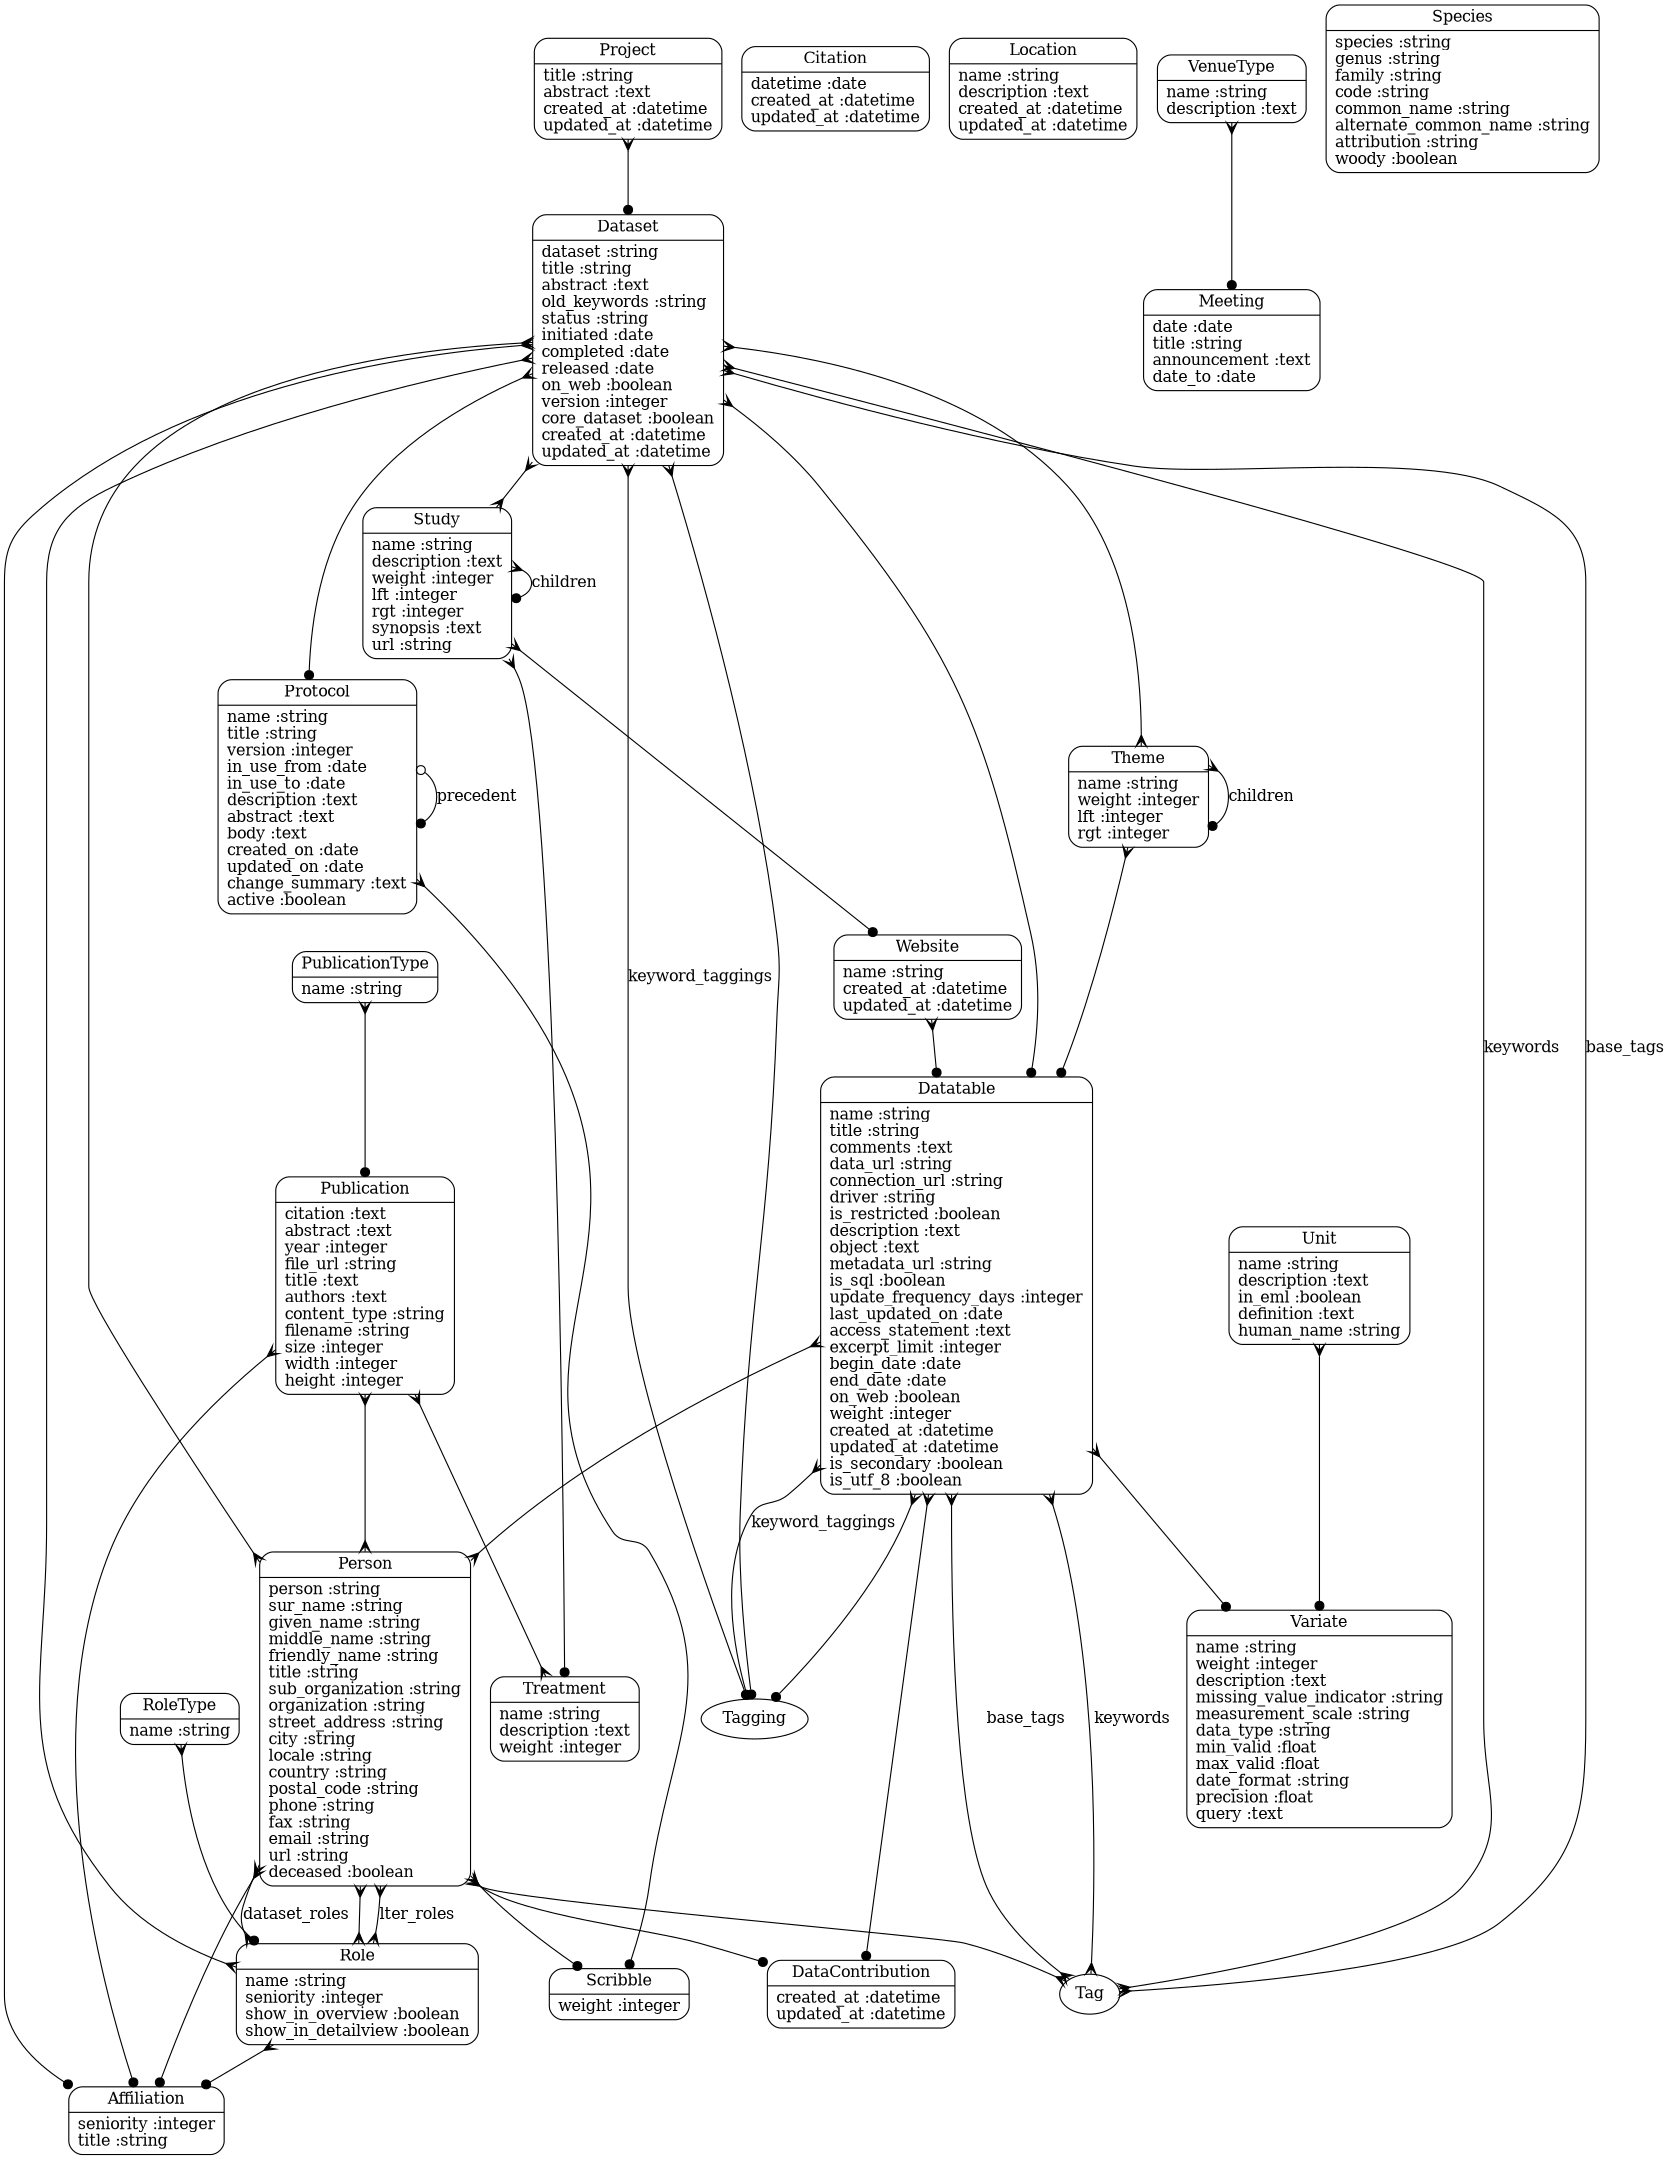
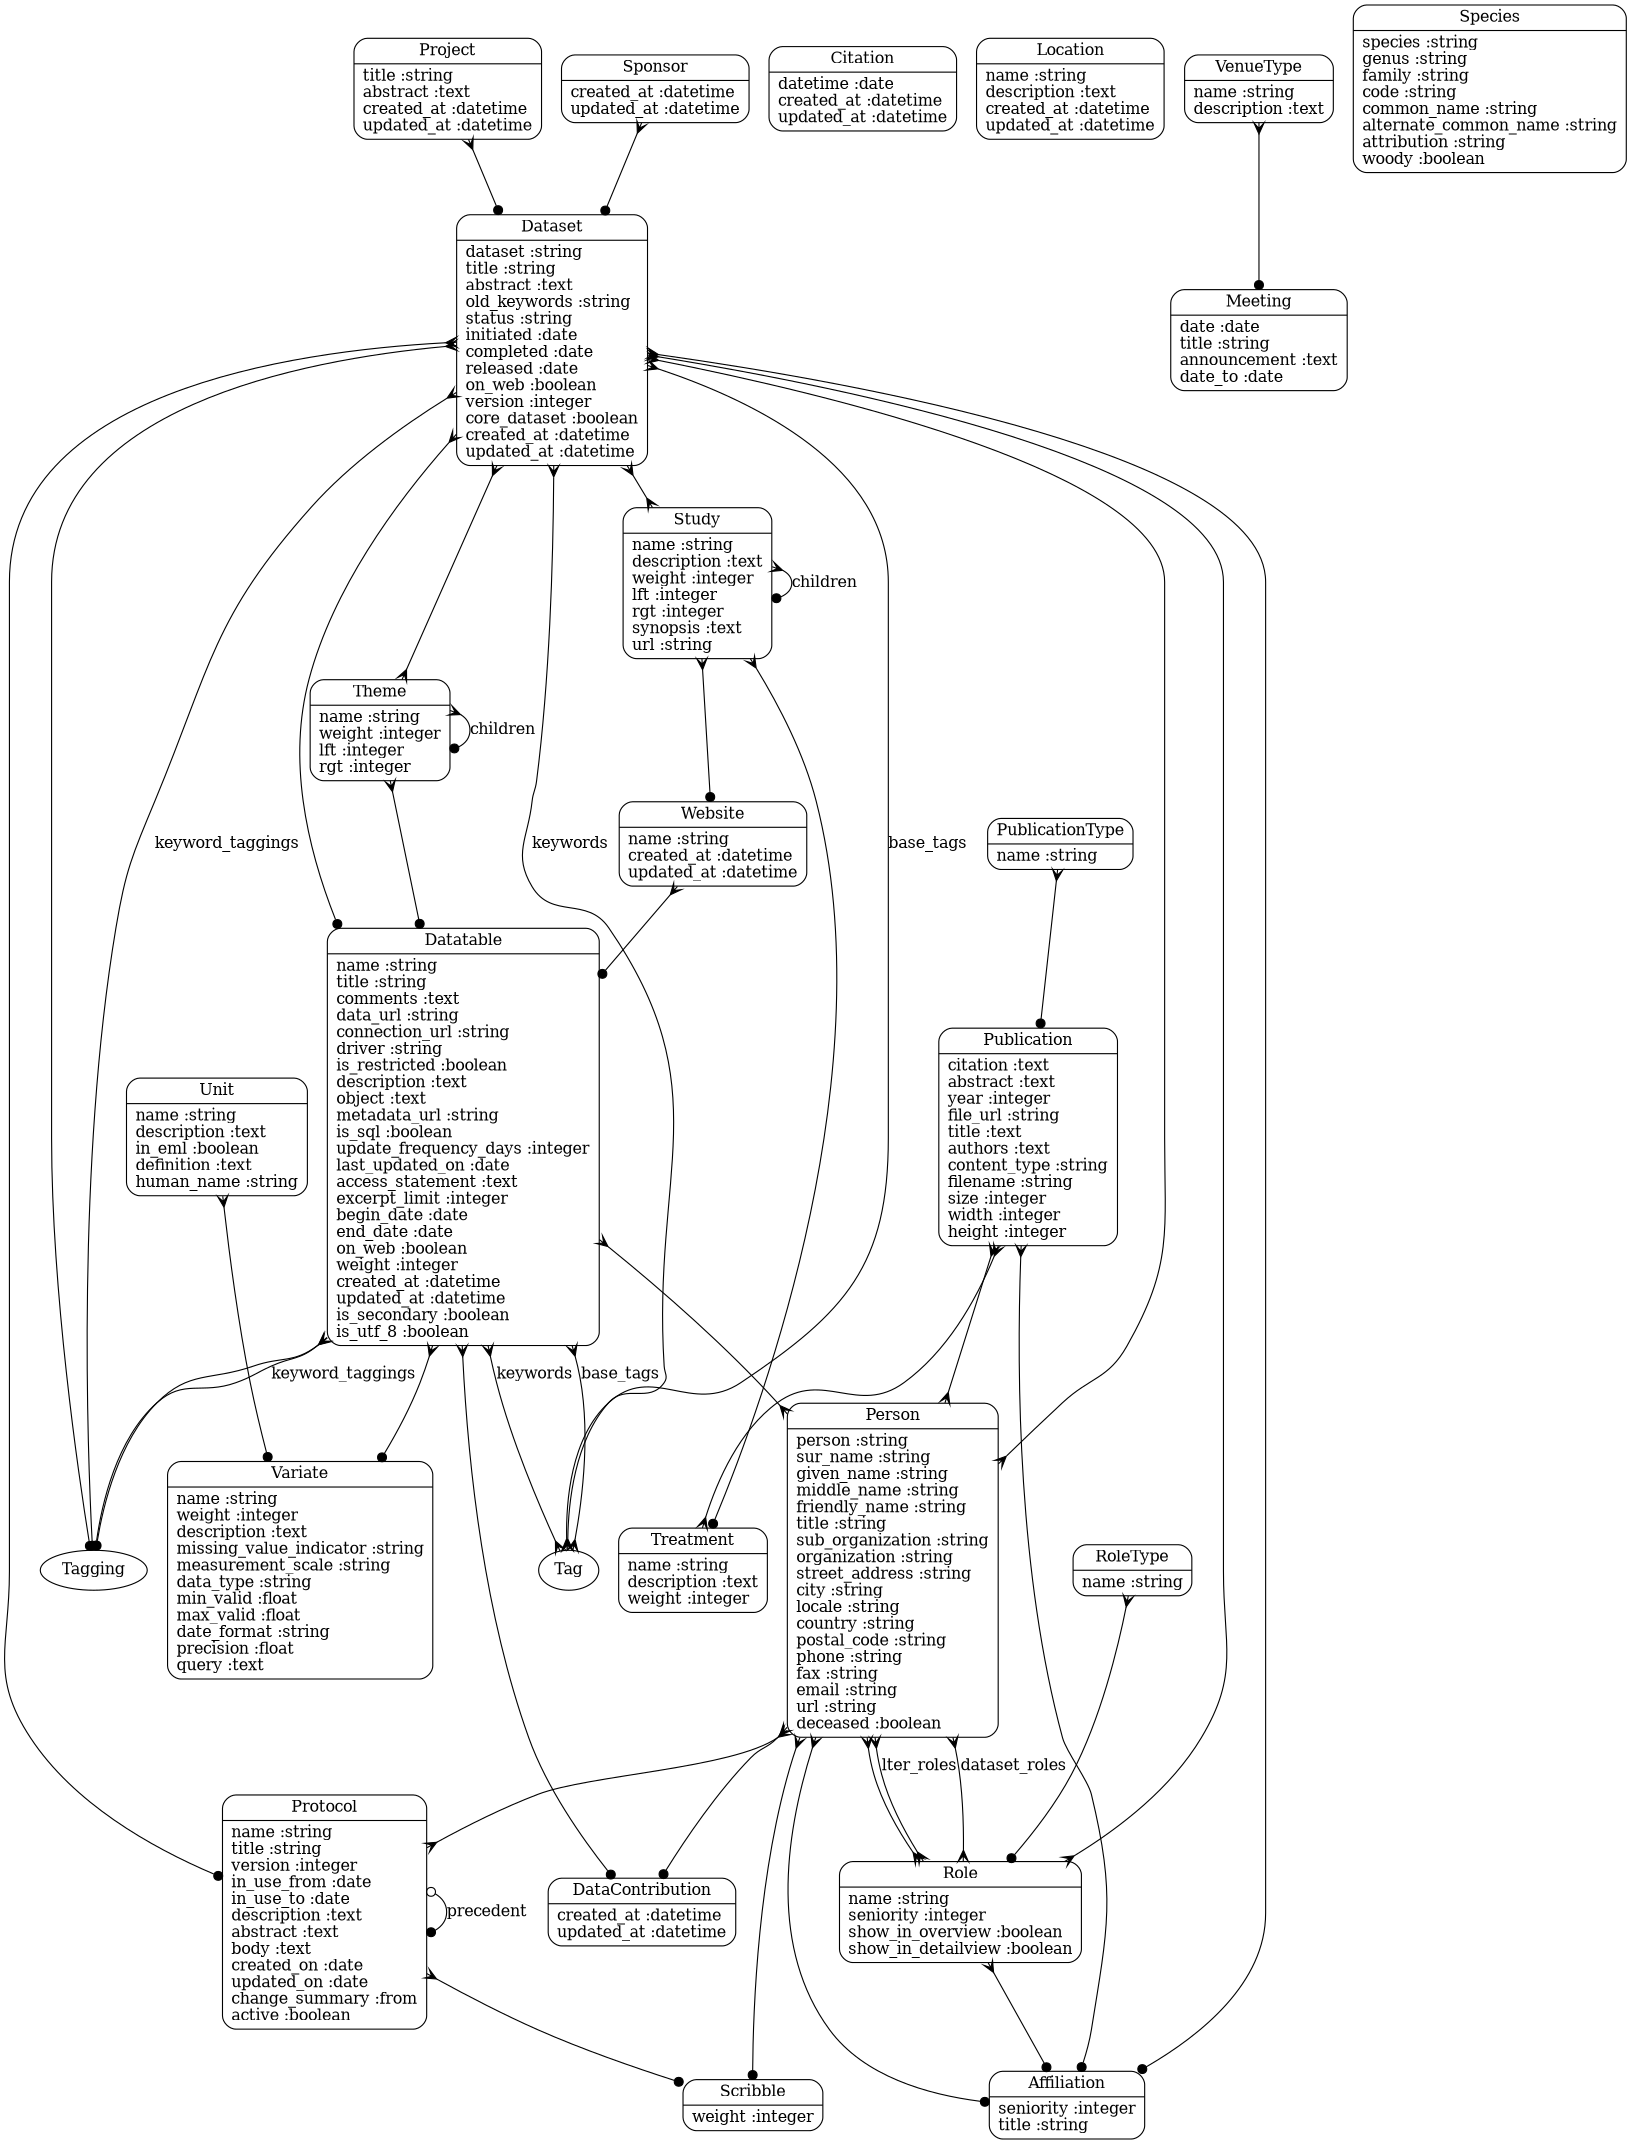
node "Sponsor": added
node "Protocol": text "change_summary :text" -> "change_summary :from"
edge "Person" -- "Tag": now "Person" -- "Protocol"
